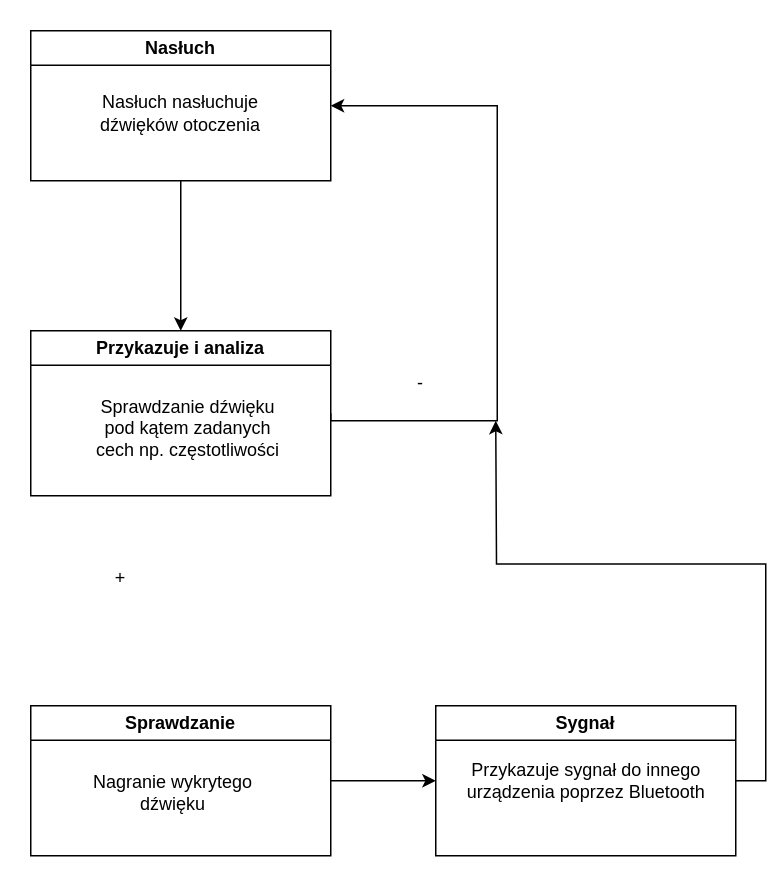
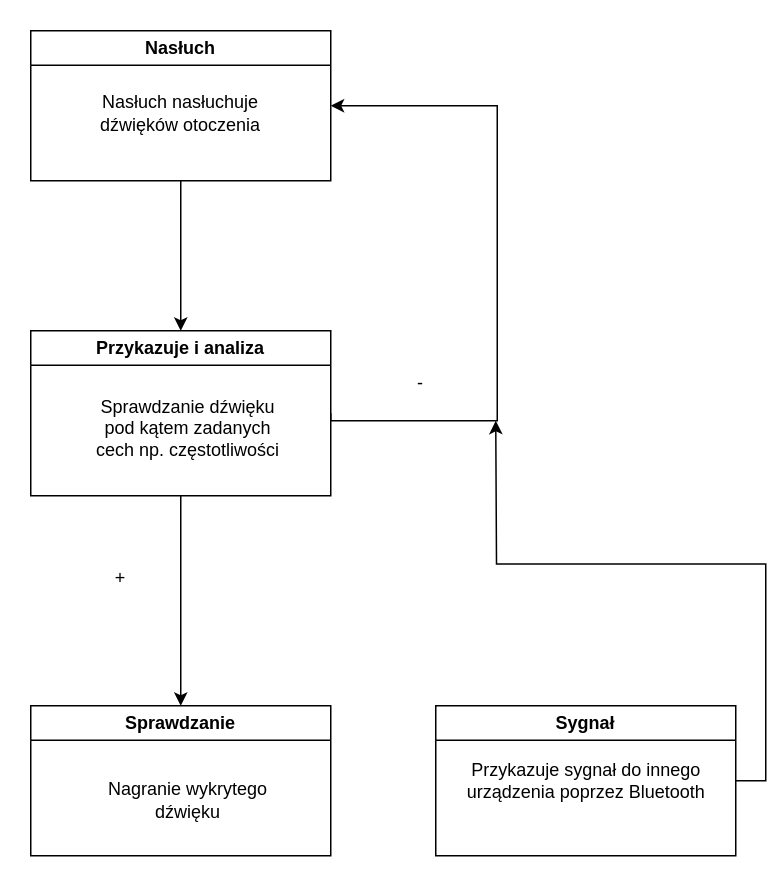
edge "Przykazuje i analiza" -> "Sprawdzanie": added
edge "Sprawdzanie" -> "Sygnał": removed
node "Nagranie wykrytego dźwięku": moved (173, 792) -> (188, 800)
